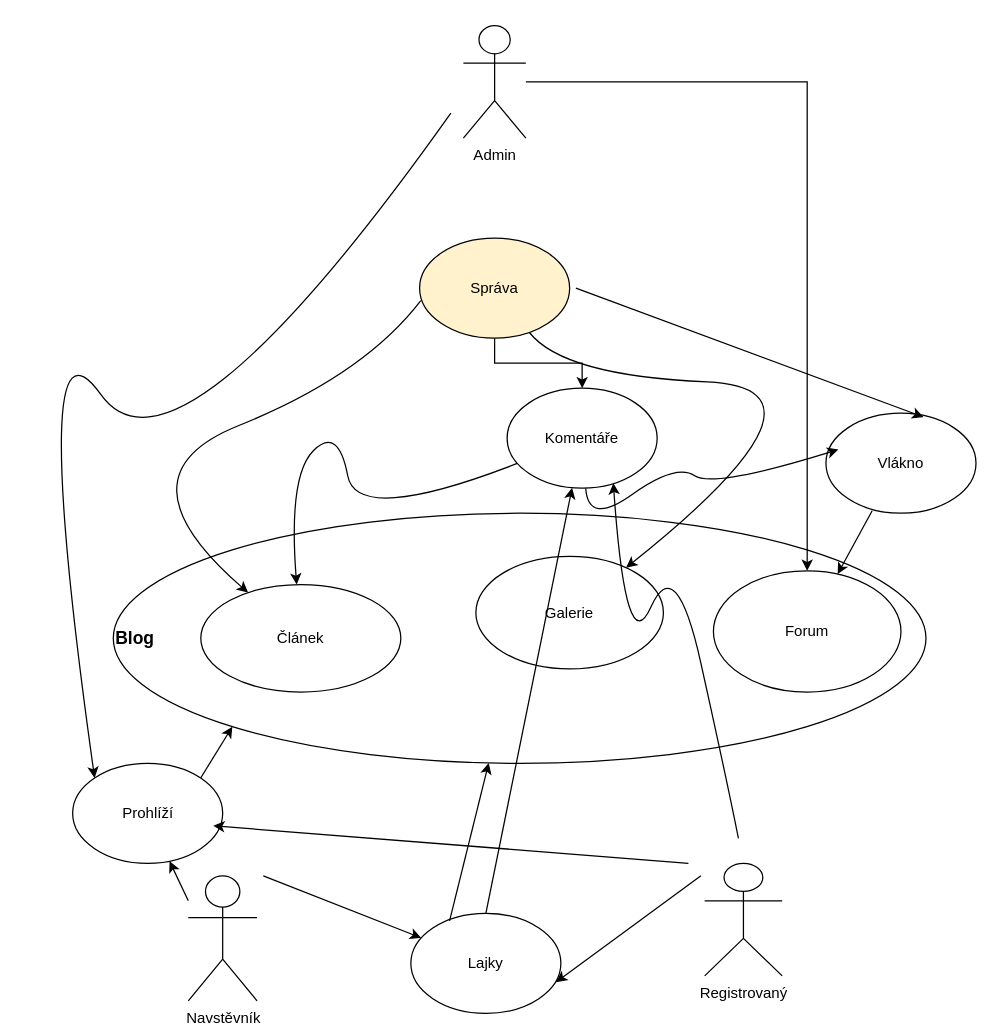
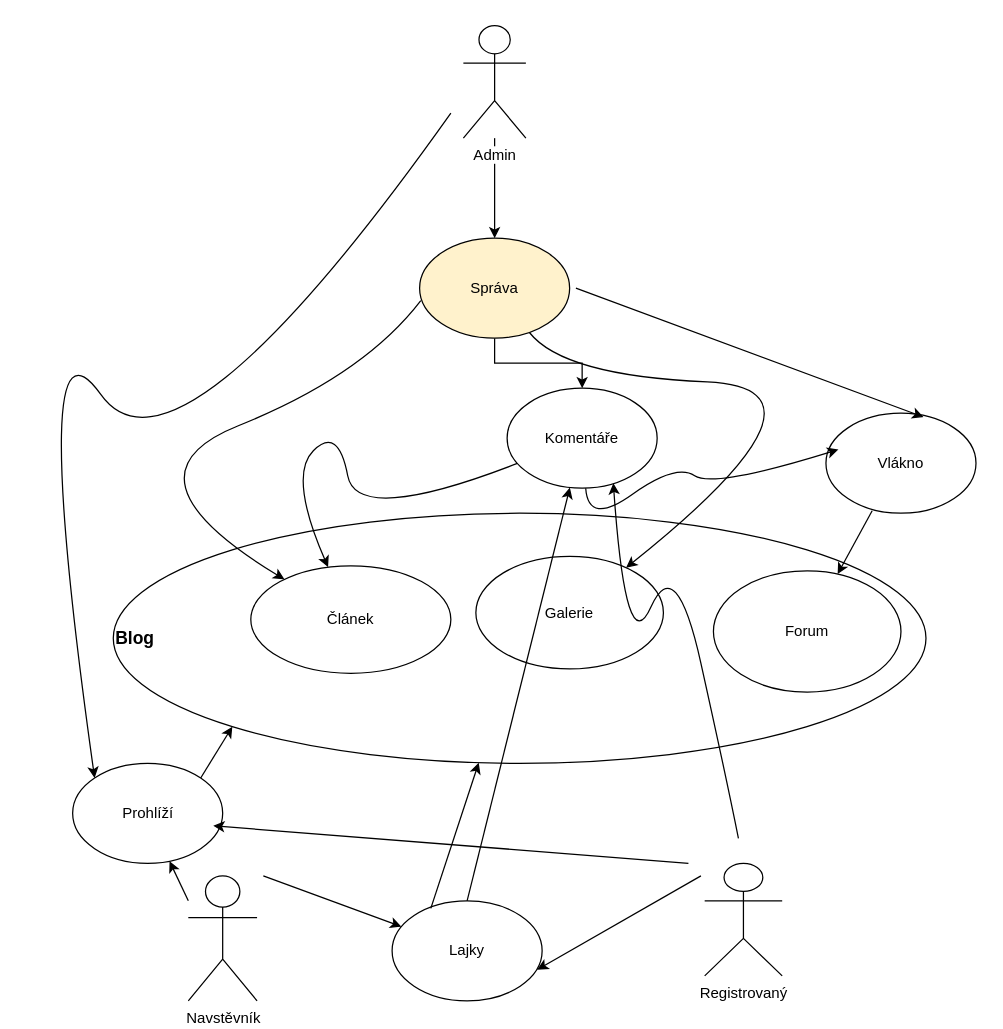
edge "Admin" -> "Forum": now "Admin" -> "Správa"
node "Článek": moved (301, 638) -> (351, 619)
node "Lajky": moved (486, 963) -> (467, 951)
